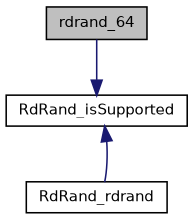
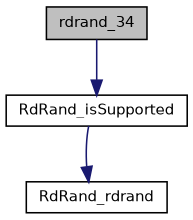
node "rdrand_64": label "rdrand_64" -> "rdrand_34"
edge "RdRand_rdrand" -> "RdRand_isSupported": reversed
